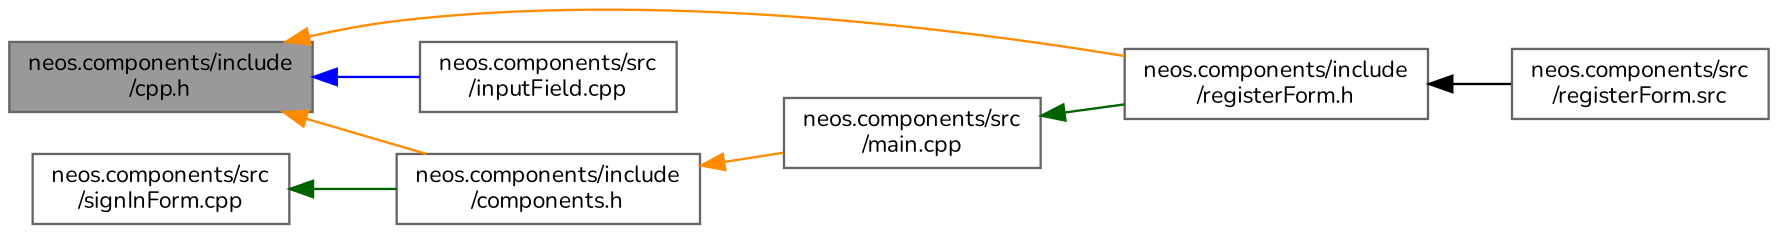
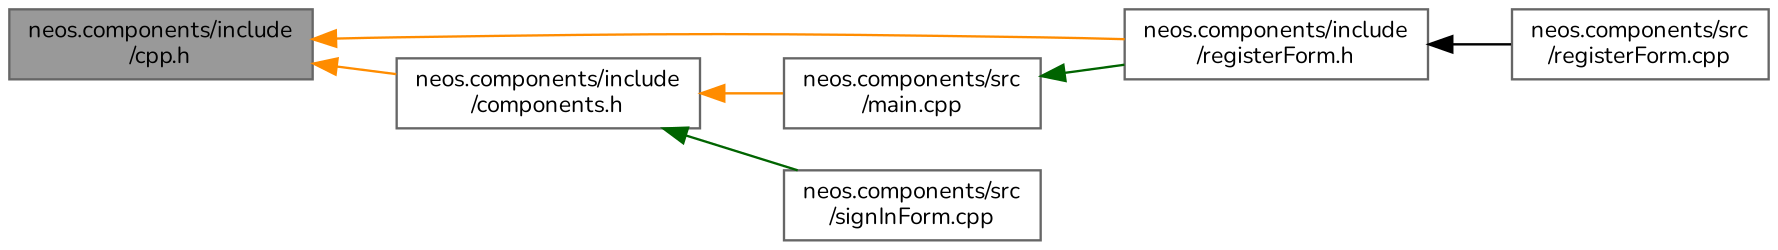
node "neos.components/src /inputField.cpp": removed
node "neos.components/src /registerForm.src": label "neos.components/src /registerForm.src" -> "neos.components/src /registerForm.cpp"
edge "neos.components/include /components.h" -> "neos.components/src /signInForm.cpp": reversed
